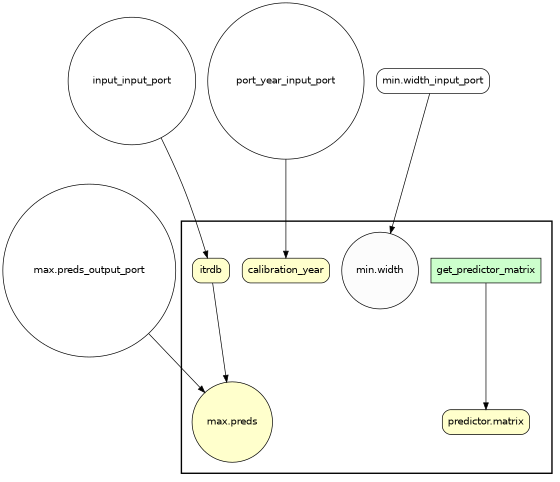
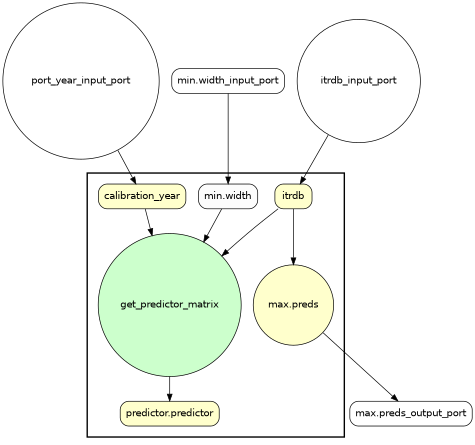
node "input_input_port": label "input_input_port" -> "itrdb_input_port"
edge "calibration_year" -> "get_predictor_matrix": added
edge "min.width" -> "get_predictor_matrix": added
edge "itrdb" -> "get_predictor_matrix": added
node "max.preds_output_port": shape circle -> box
node "min.width": shape circle -> box
node "get_predictor_matrix": shape box -> circle
edge "max.preds_output_port" -> "max.preds": reversed
node "predictor.matrix": label "predictor.matrix" -> "predictor.predictor"
